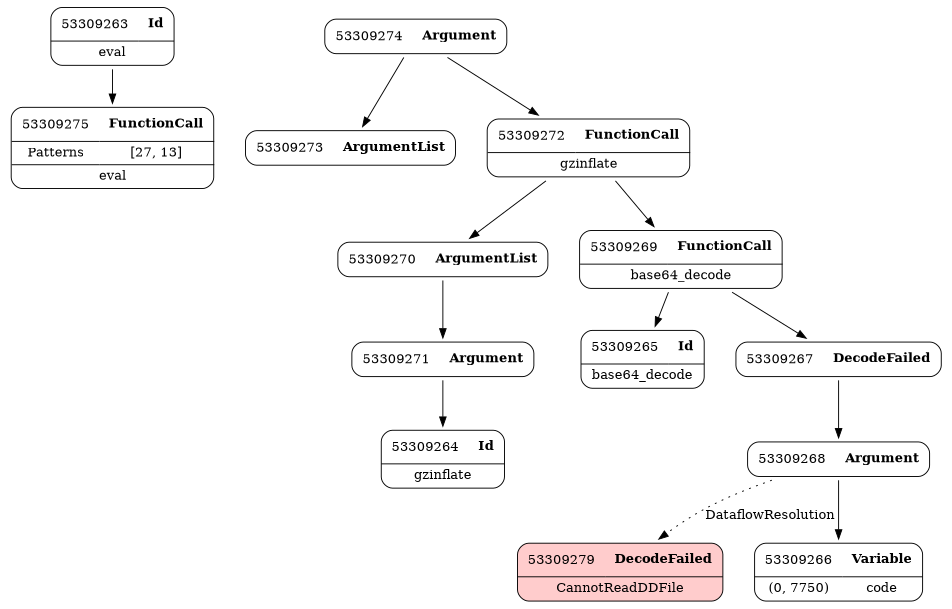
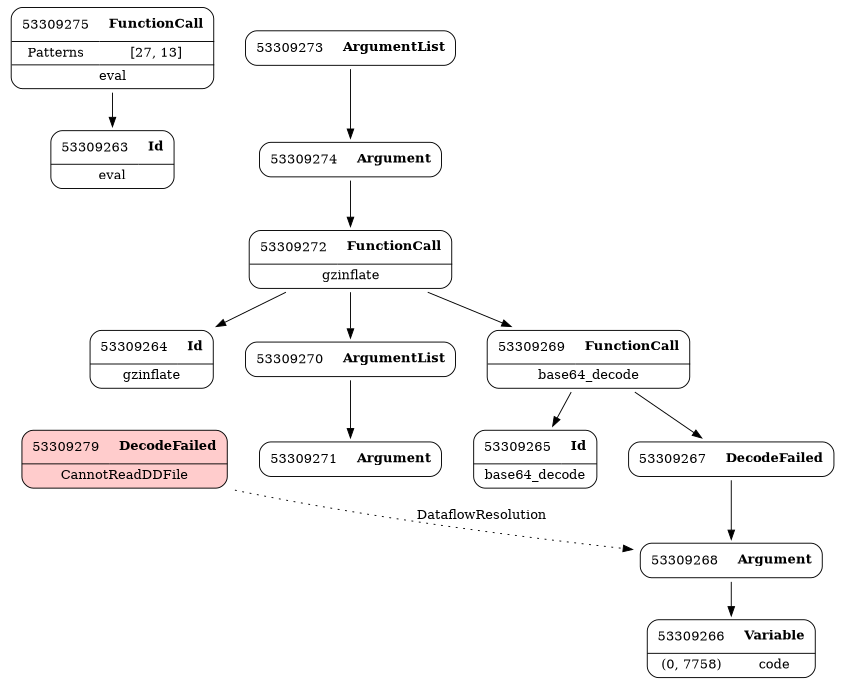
edge "53309263" -> "53309275": reversed
edge "53309274" -> "53309273": reversed
edge "53309271" -> "53309264": now "53309272" -> "53309264"
edge "53309268" -> "53309279": reversed
node "53309266": text "(0, 7750)" -> "(0, 7758)"
